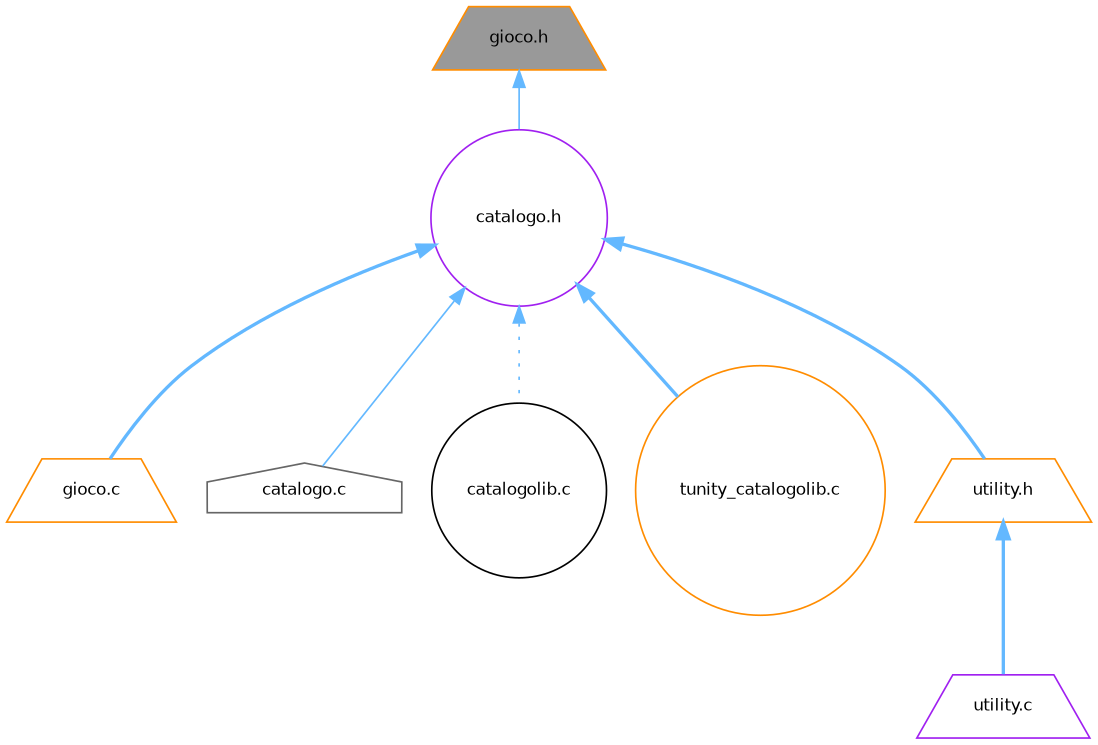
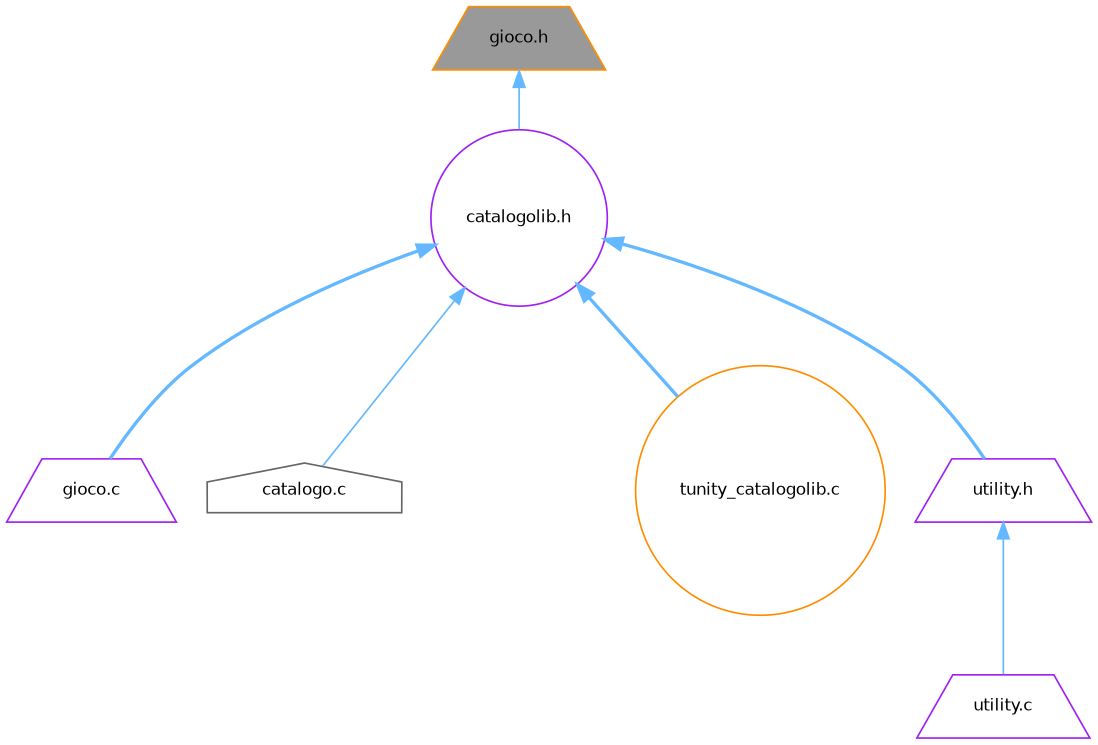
node "catalogo.h": label "catalogo.h" -> "catalogolib.h"
node "gioco.c": color darkorange -> purple
node "catalogolib.c": removed
node "utility.h": color darkorange -> purple
edge "utility.c" -> "utility.h": style bold -> solid
